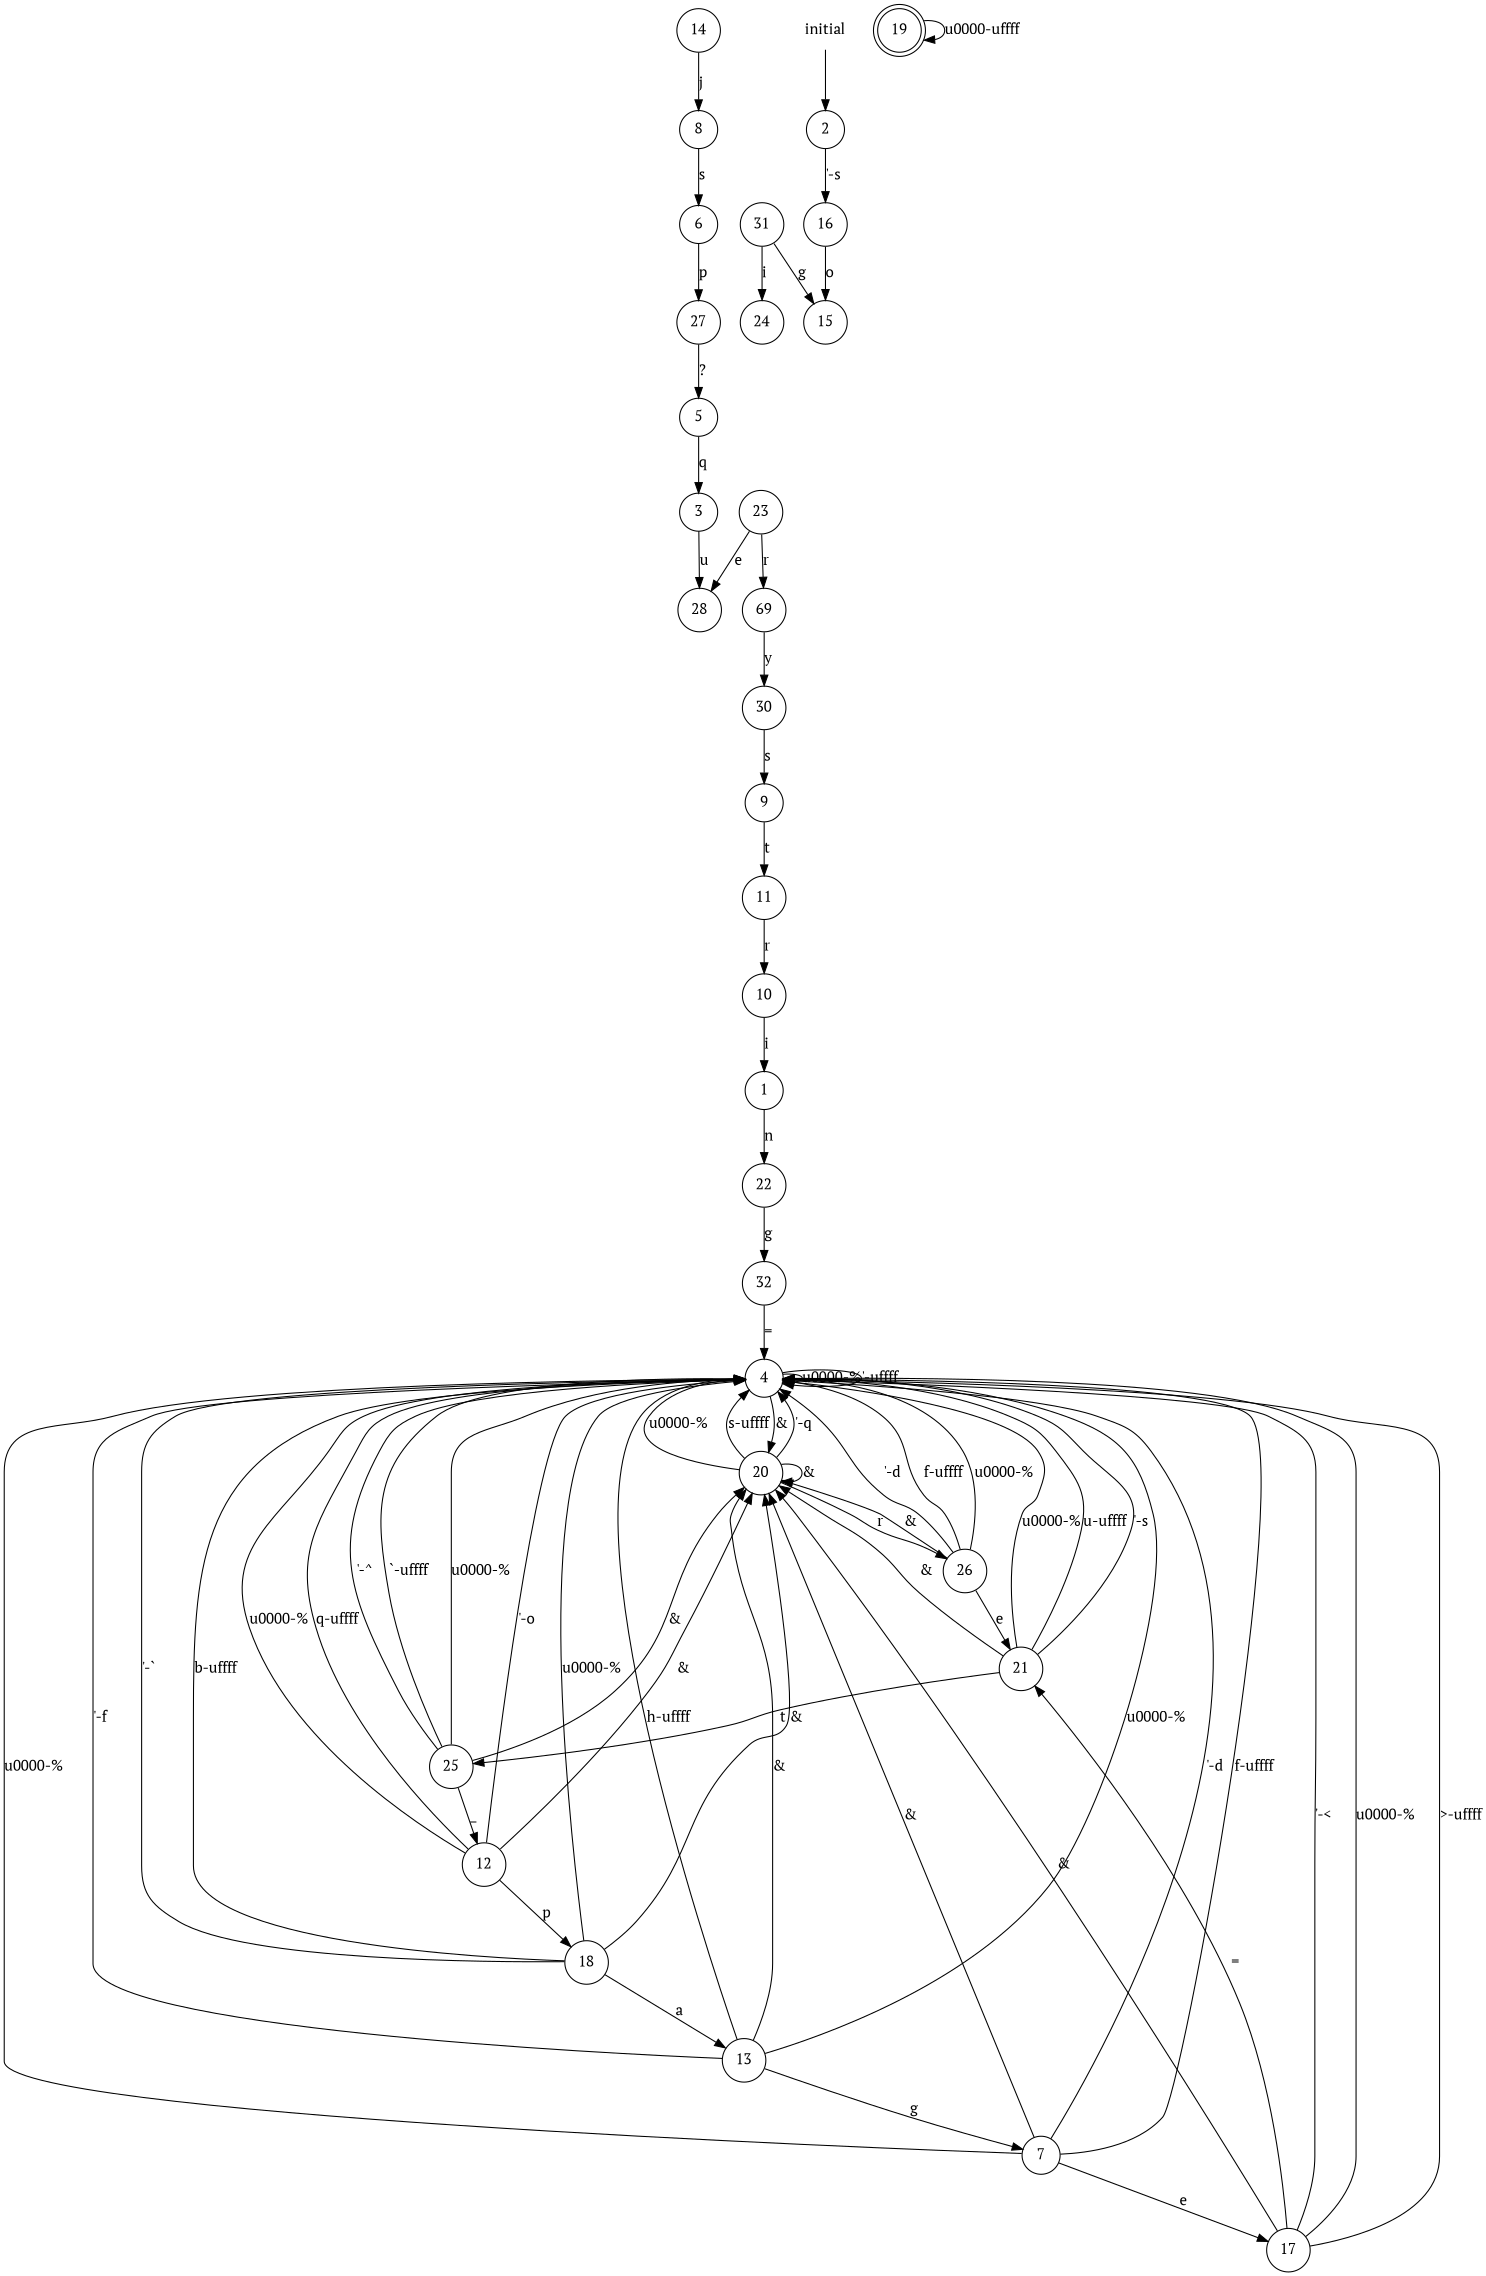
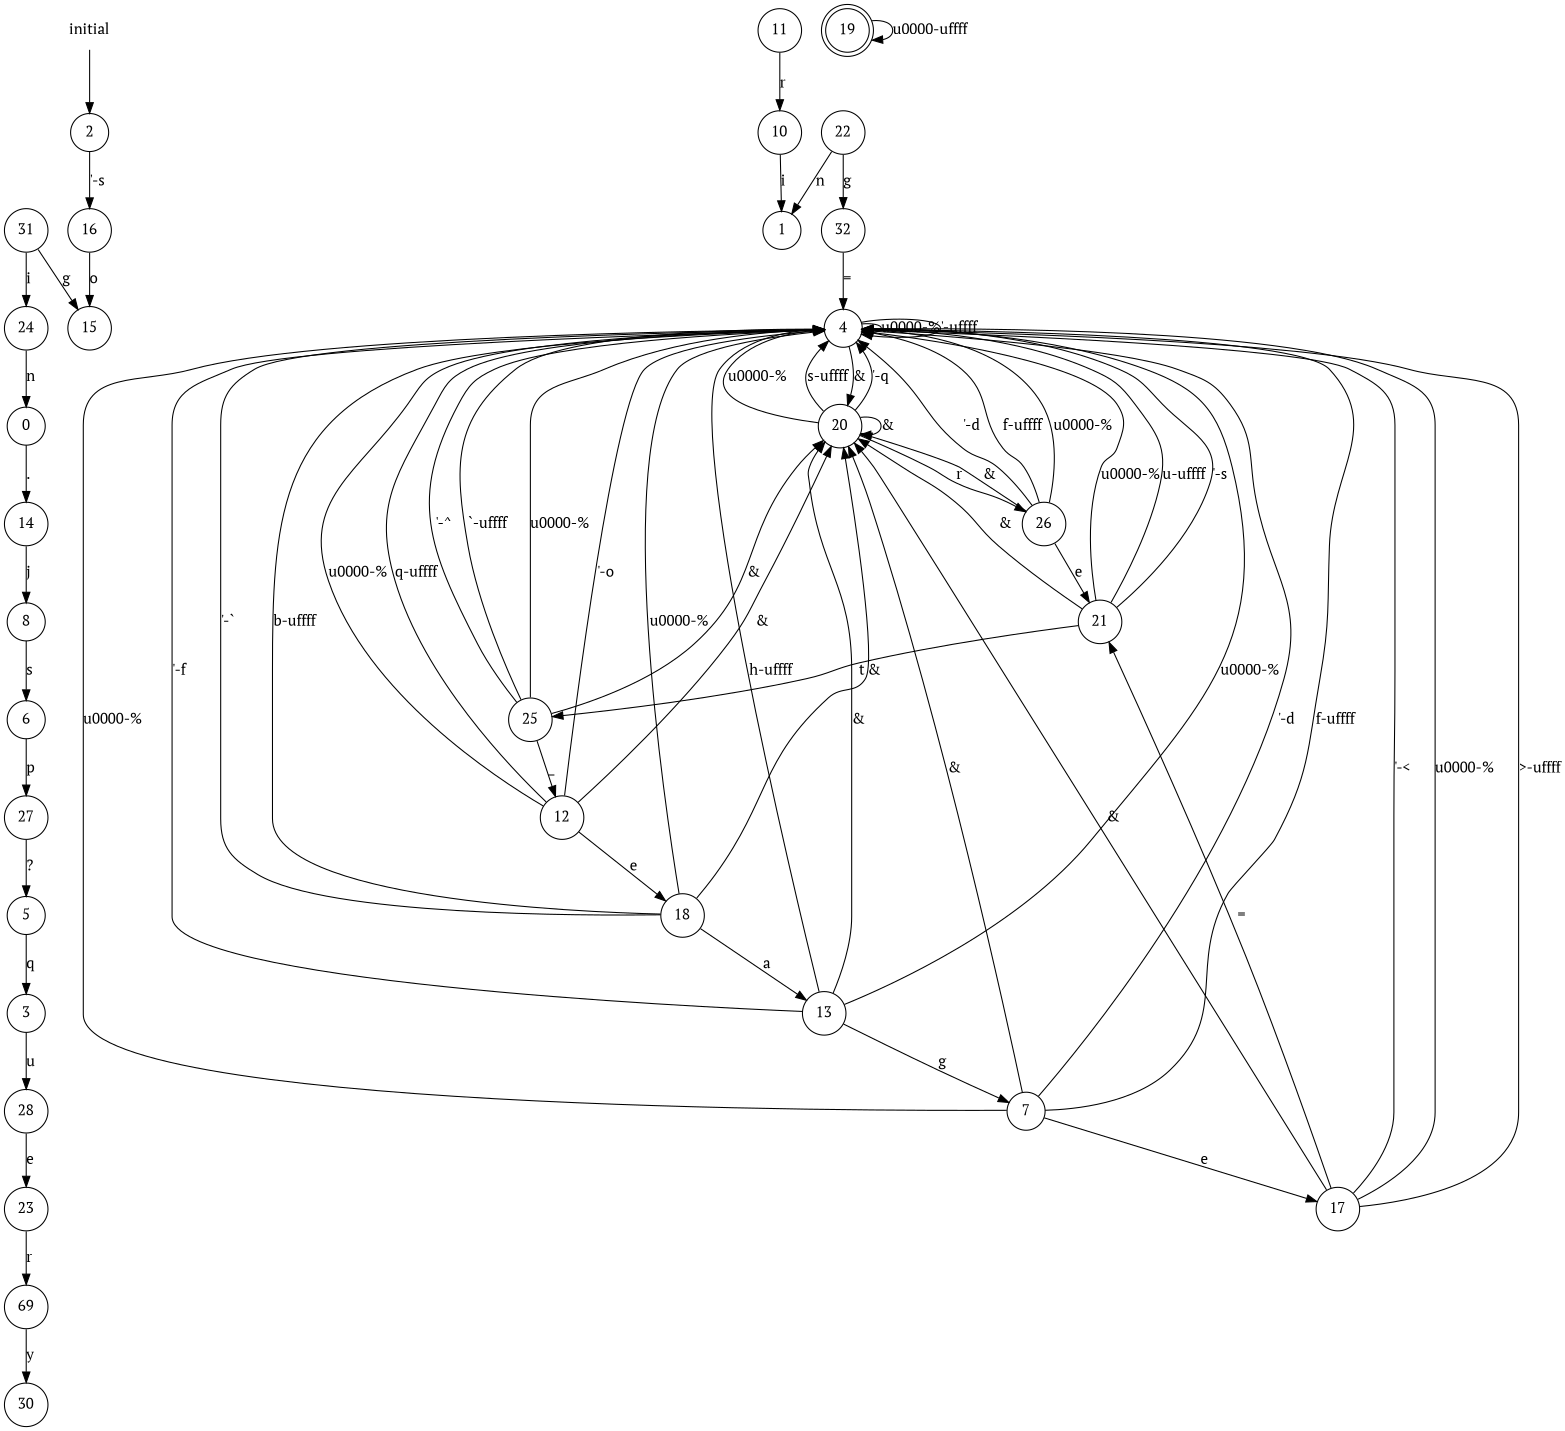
node "0": added
edge "23" -> "28": reversed
node "9": removed
edge "1" -> "22": reversed
edge "12" -> "18": label "p" -> "e"
